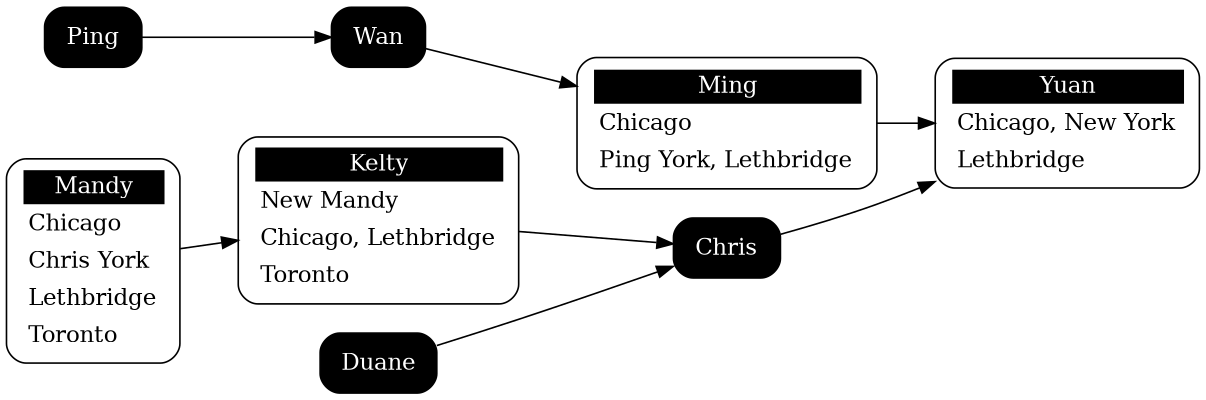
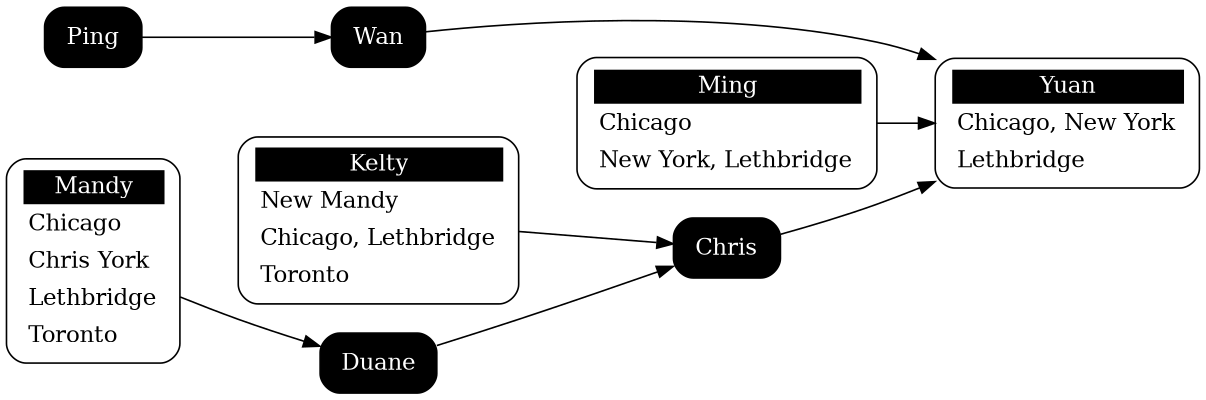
edge "Wan" -> "Ming": now "Wan" -> "Yuan"
node "Ming": text "Ping York, Lethbridge" -> "New York, Lethbridge"
edge "Mandy" -> "Kelty": now "Mandy" -> "Duane"
